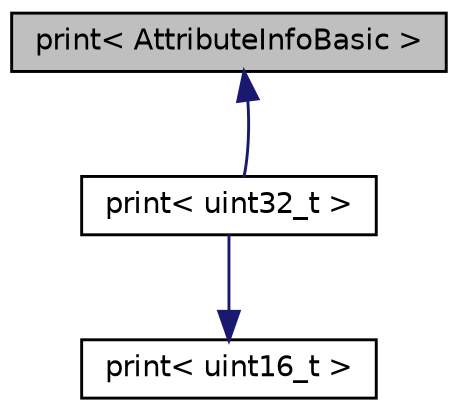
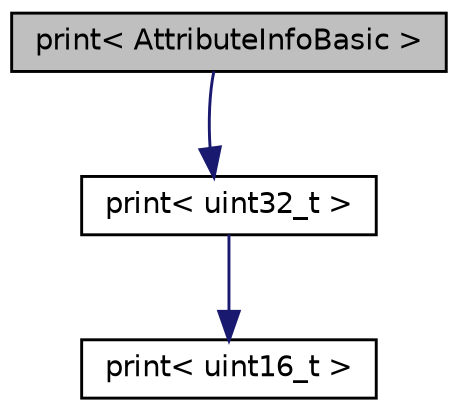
edge "print< uint32_t >" -> "print< AttributeInfoBasic >": reversed
